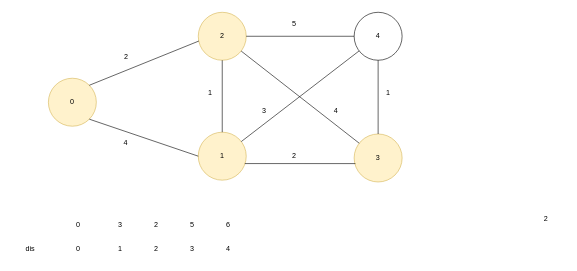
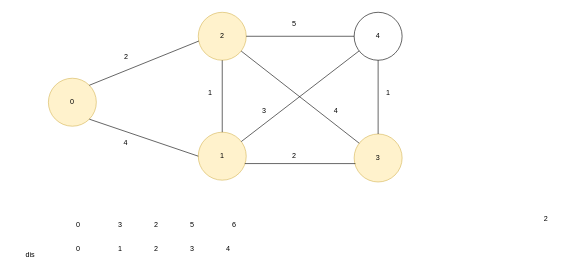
node "6": moved (228, 225) -> (234, 225)
node "dis": moved (30, 249) -> (30, 255)
